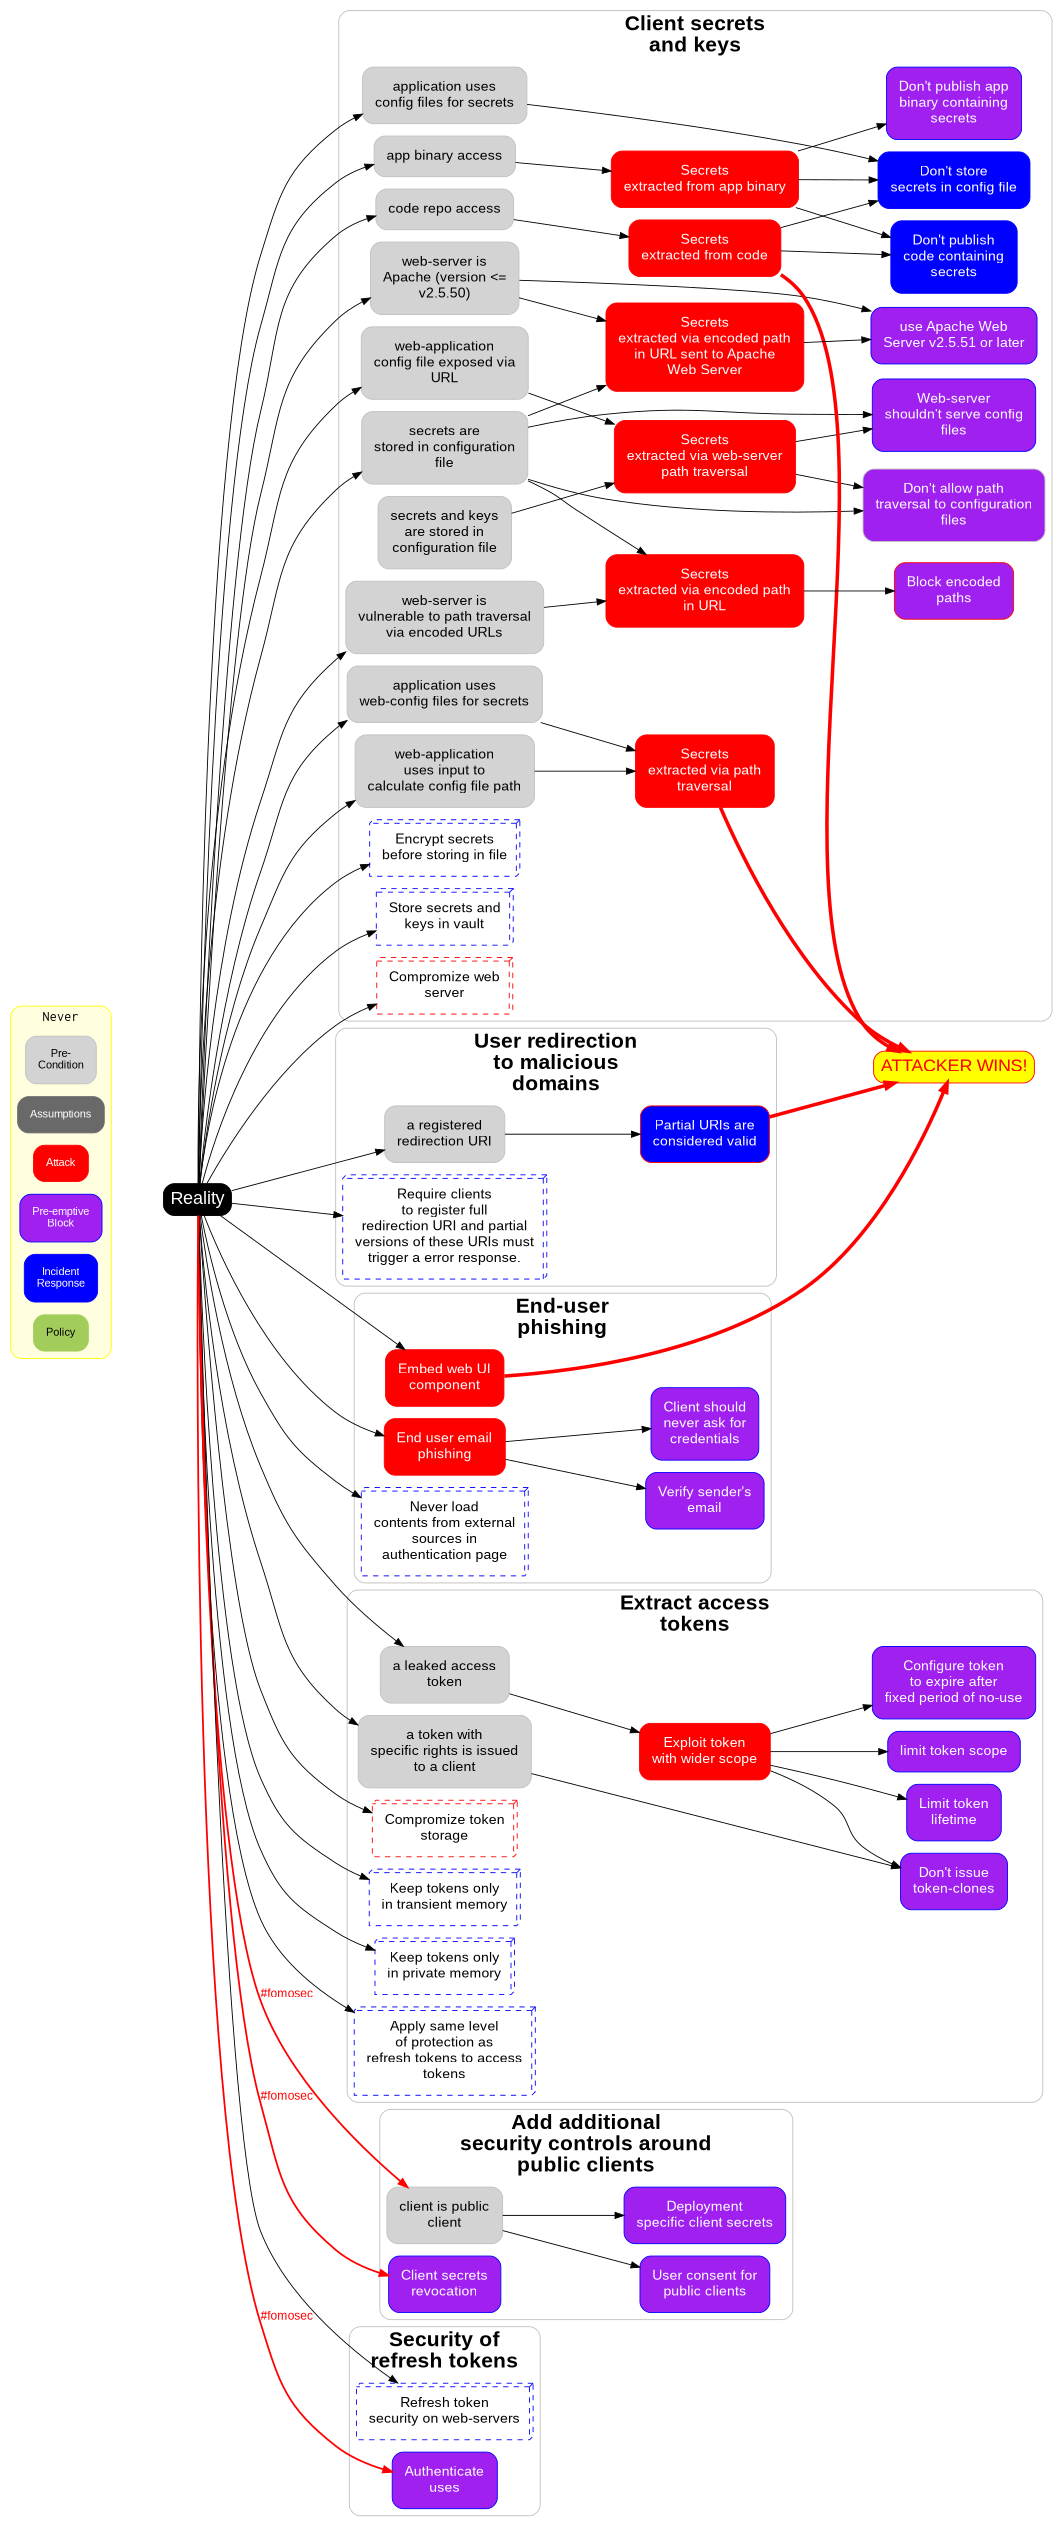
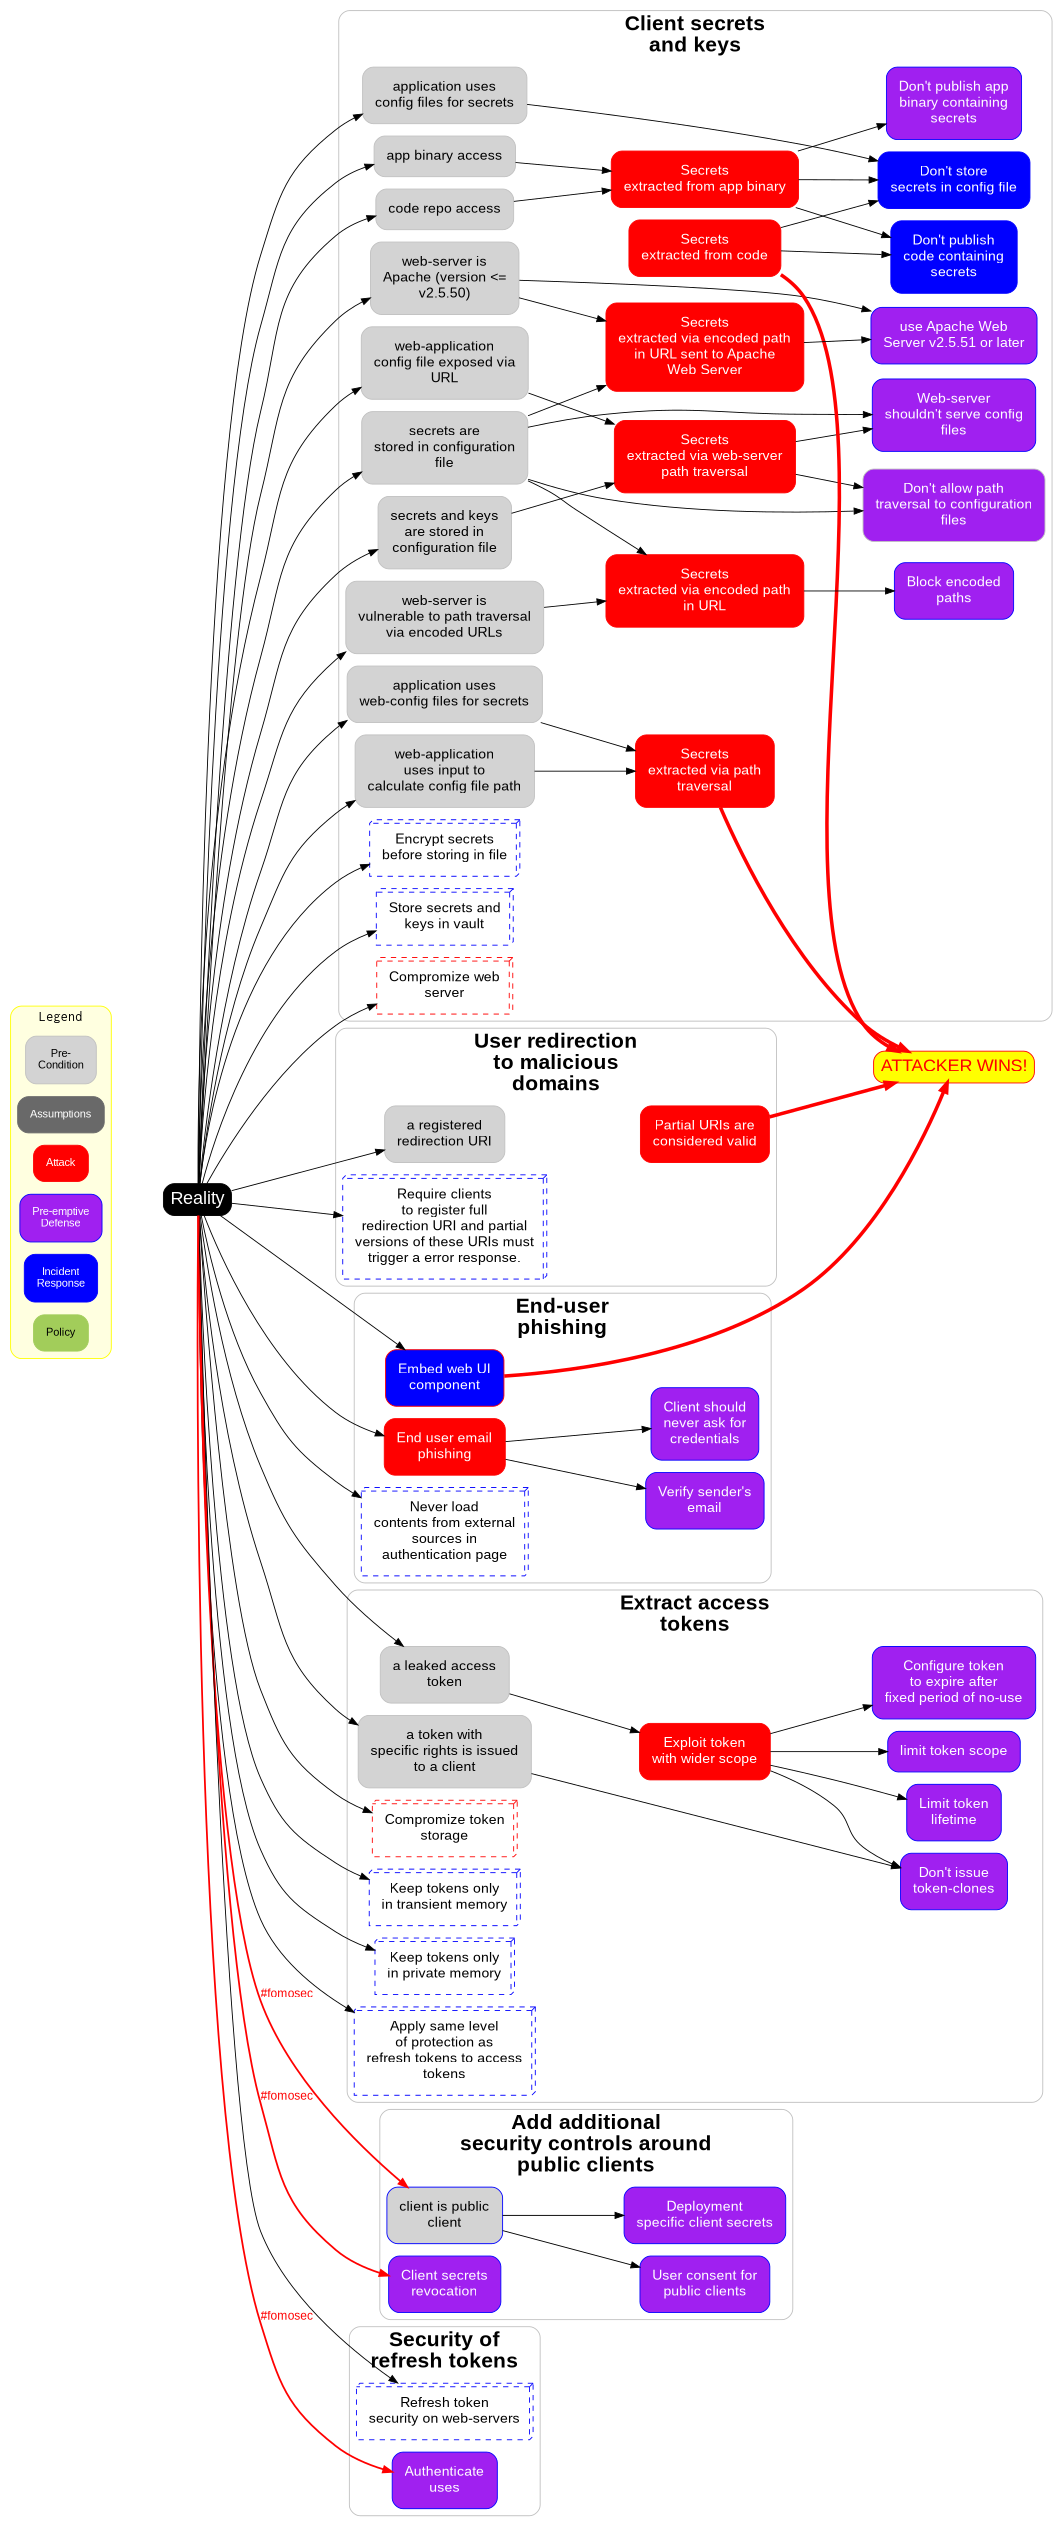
edge "code repo access" -> "Secrets extracted from code": now "code repo access" -> "Secrets extracted from app binary"
node "Block encoded paths": color red -> blue
edge "Reality" -> "secrets and keys are stored in configuration file": added
cluster "Never": label "Never" -> "Legend"
edge "a registered redirection URI" -> "Partial URIs are considered valid": removed
node "Partial URIs are considered valid": fillcolor blue -> red
node "Pre-emptive Block": label "Pre-emptive Block" -> "Pre-emptive Defense"
node "Embed web UI component": fillcolor red -> blue
node "client is public client": color gray -> blue
